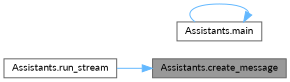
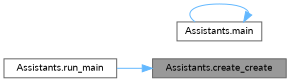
node "Assistants.run_stream": label "Assistants.run_stream" -> "Assistants.run_main"
node "Assistants.create_message": label "Assistants.create_message" -> "Assistants.create_create"
